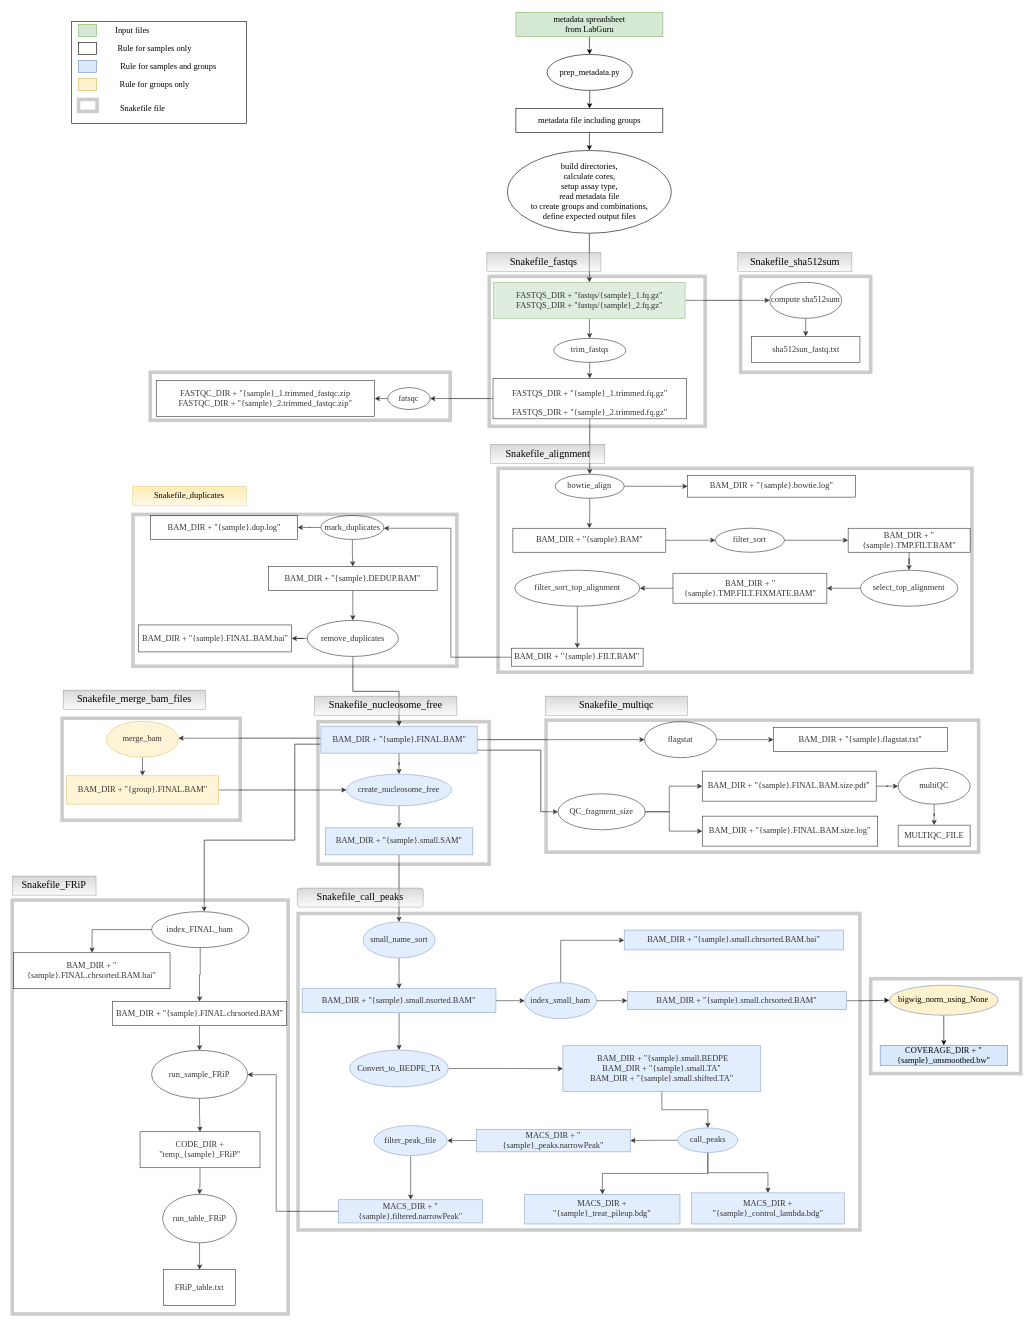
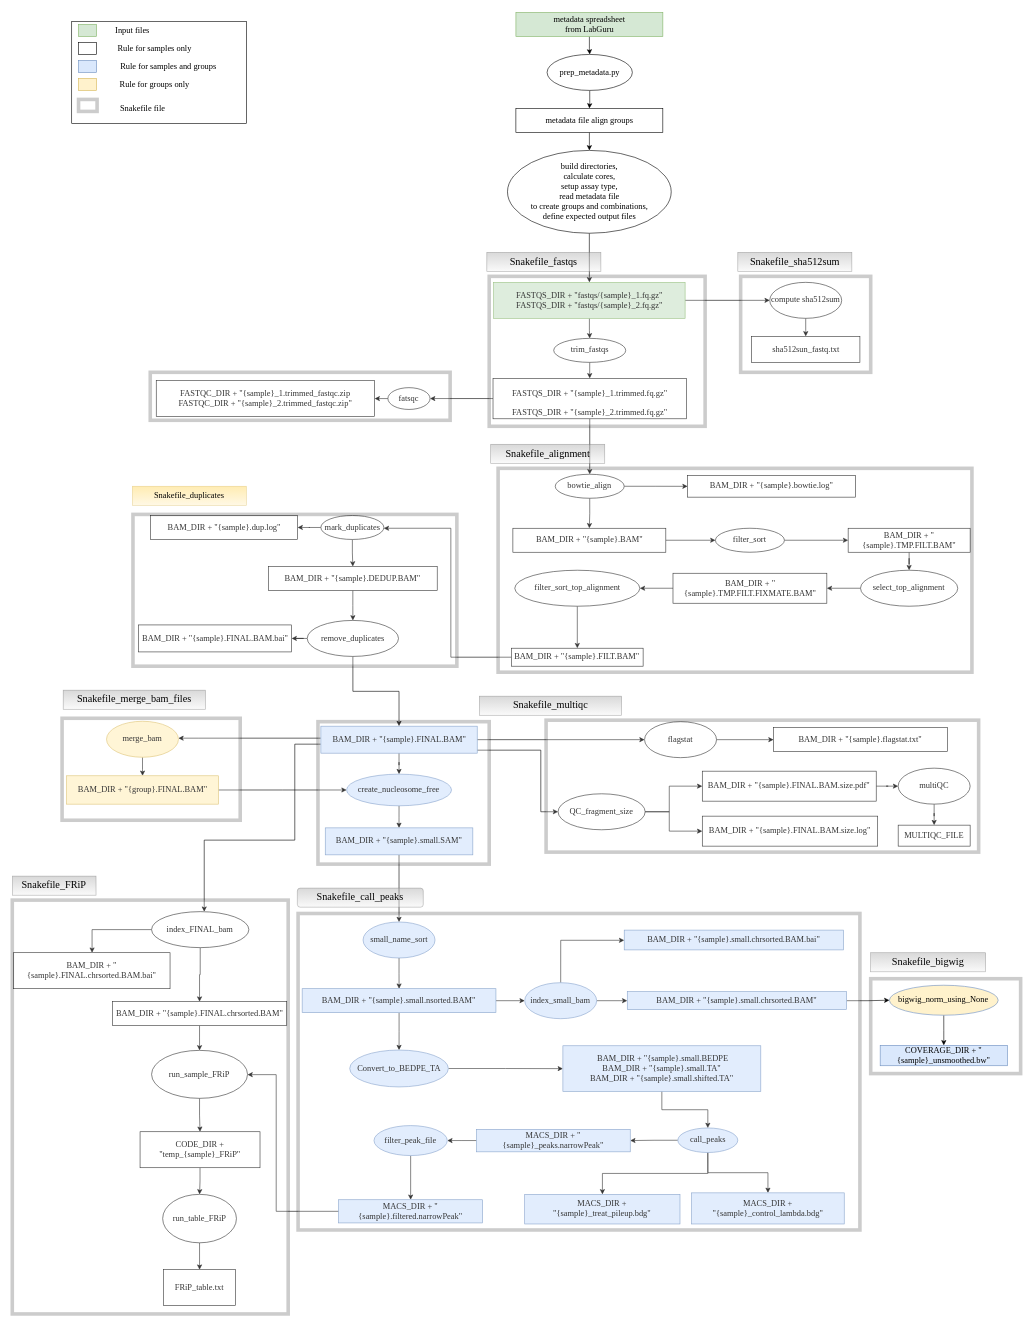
node "metadata file including groups": label "metadata file including groups" -> "metadata file align groups"
node "Snakefile_nucleosome_free": removed
node "Snakefile_multiqc": moved (617, 706) -> (551, 706)
node "Snakefile_bigwig": added
